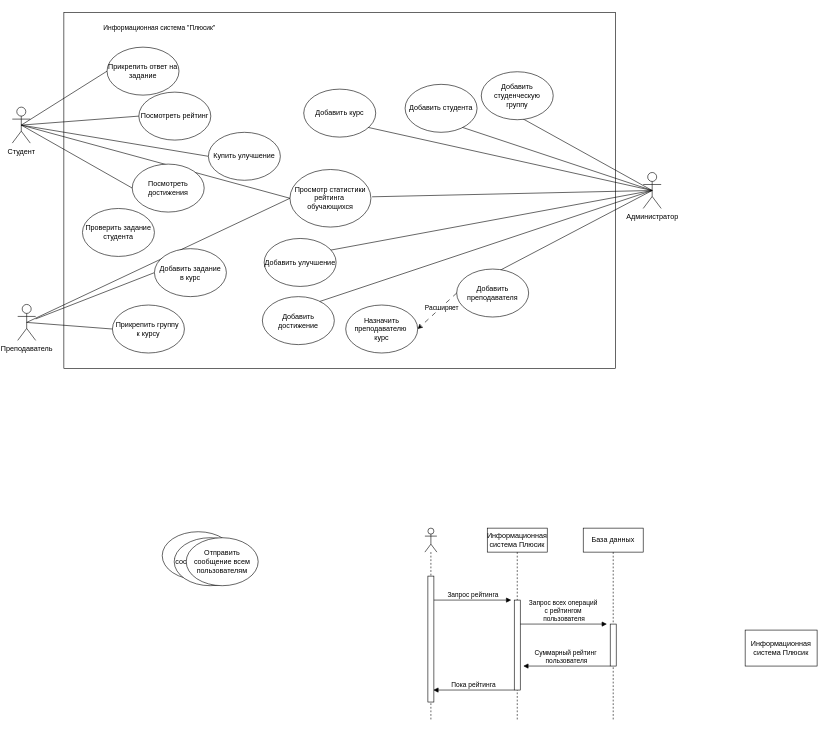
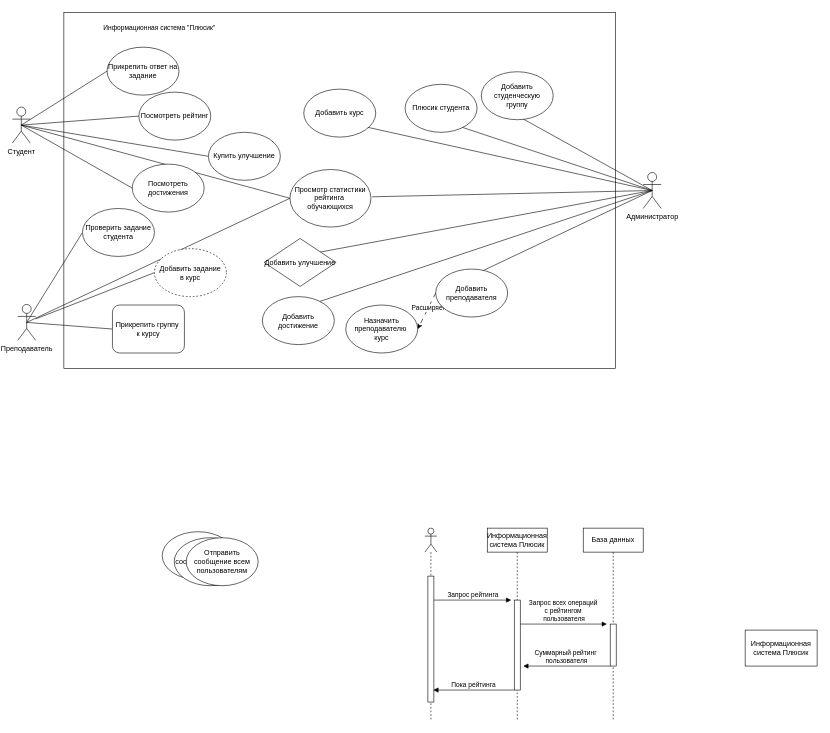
node "Добавить студента": label "Добавить студента" -> "Плюсик студента"
node "Добавить улучшение": shape ellipse -> diamond
node "Добавить задание в курс": style solid -> dashed
edge "Проверить задание студента" -- "Преподаватель": added
node "Добавить преподавателя": moved (493, 293) -> (472, 293)
node "Прикрепить группу к курсу": shape ellipse -> rounded rectangle
